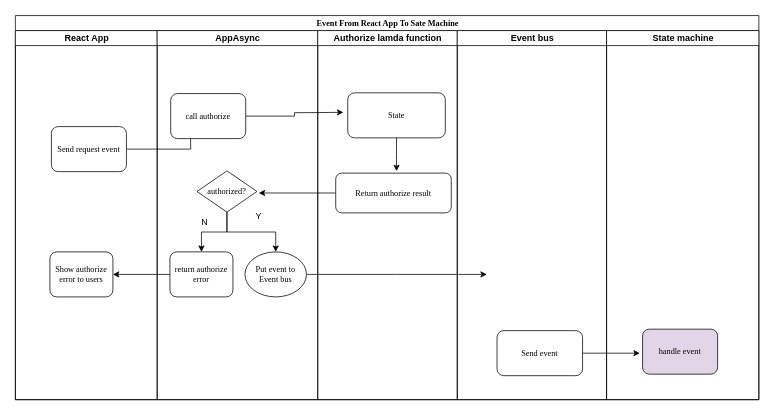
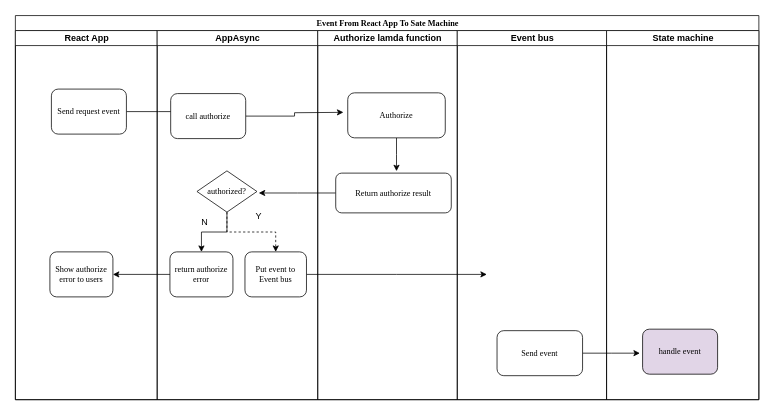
node "State": label "State" -> "Authorize"
node "Send request event": moved (89, 149) -> (89, 111)
edge "authorized?" -> "Put event to Event bus": style solid -> dashed
node "Put event to Event bus": shape ellipse -> rounded rectangle
